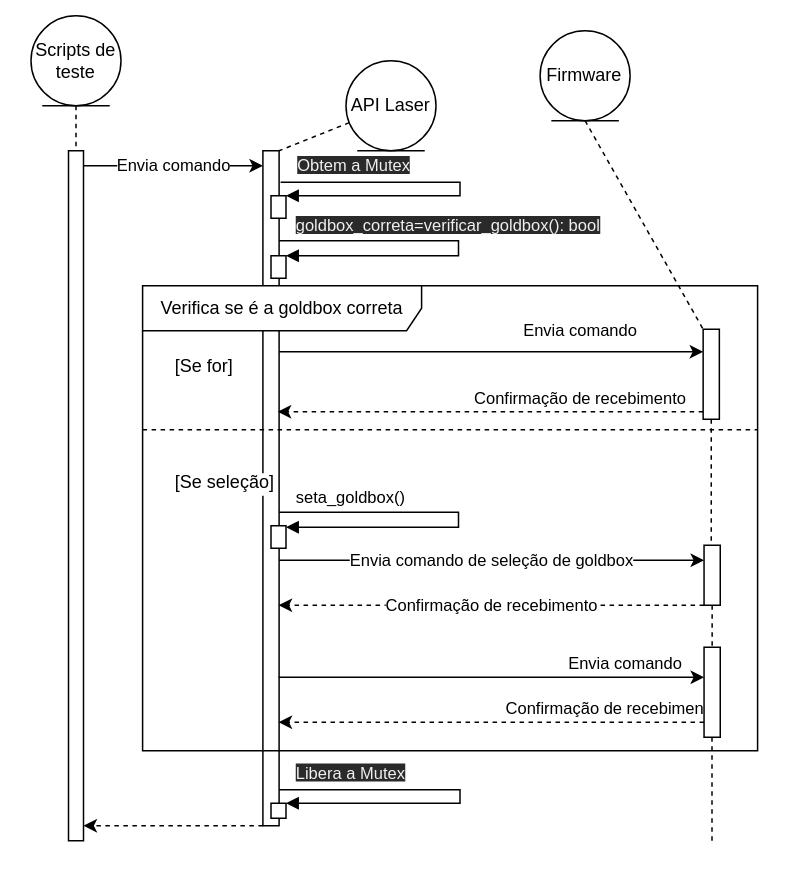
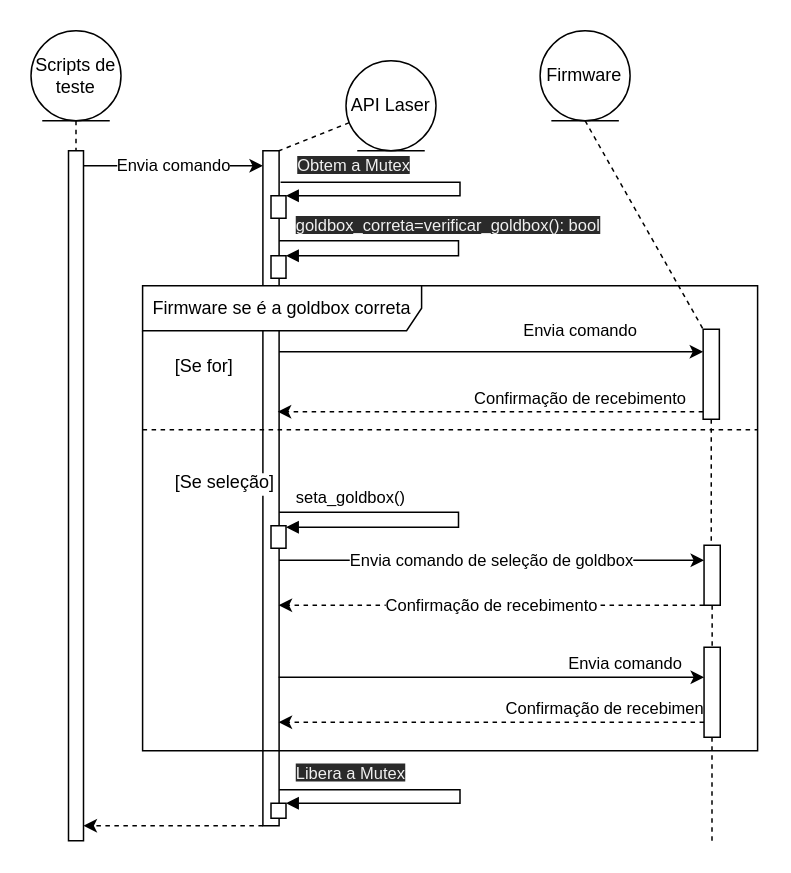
node "Scripts de teste": moved (76, 61) -> (76, 76)
node "Verifica se é a goldbox correta": label "Verifica se é a goldbox correta" -> "Firmware se é a goldbox correta"
